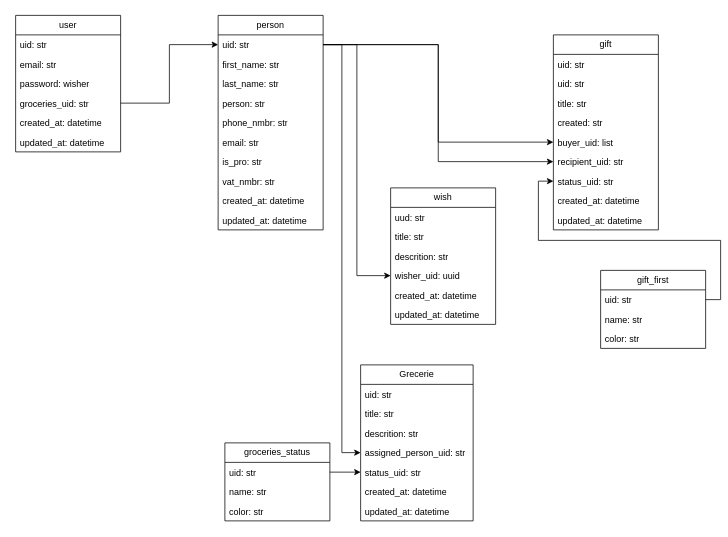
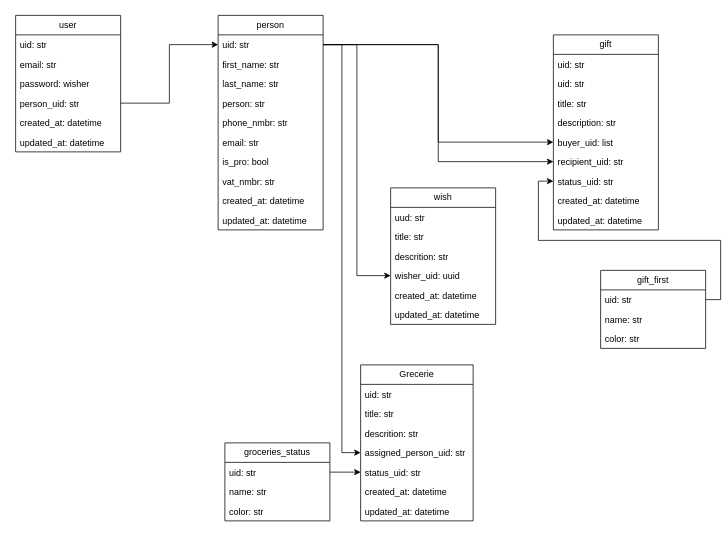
node "groceries_uid: str": label "groceries_uid: str" -> "person_uid: str"
node "created: str": label "created: str" -> "description: str"
node "is_pro: str": label "is_pro: str" -> "is_pro: bool"
